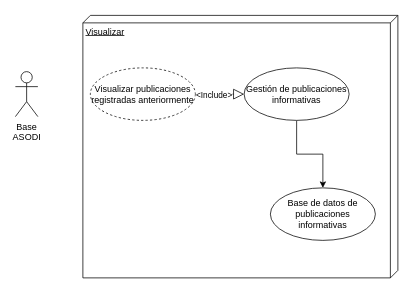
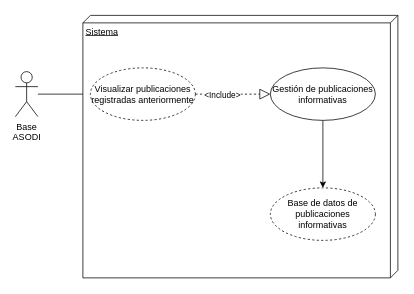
node "Visualizar": label "Visualizar" -> "Sistema"
edge "Base ASODI" -> "Visualizar publicaciones registradas anteriormente": added
node "Gestión de publicaciones informativas": moved (297, 94) -> (323, 94)
node "Base de datos de publicaciones informativas": style solid -> dashed
